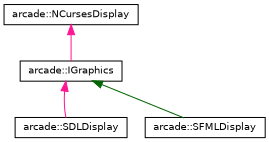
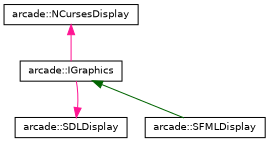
edge "arcade::SDLDisplay" -> "arcade::IGraphics": reversed
